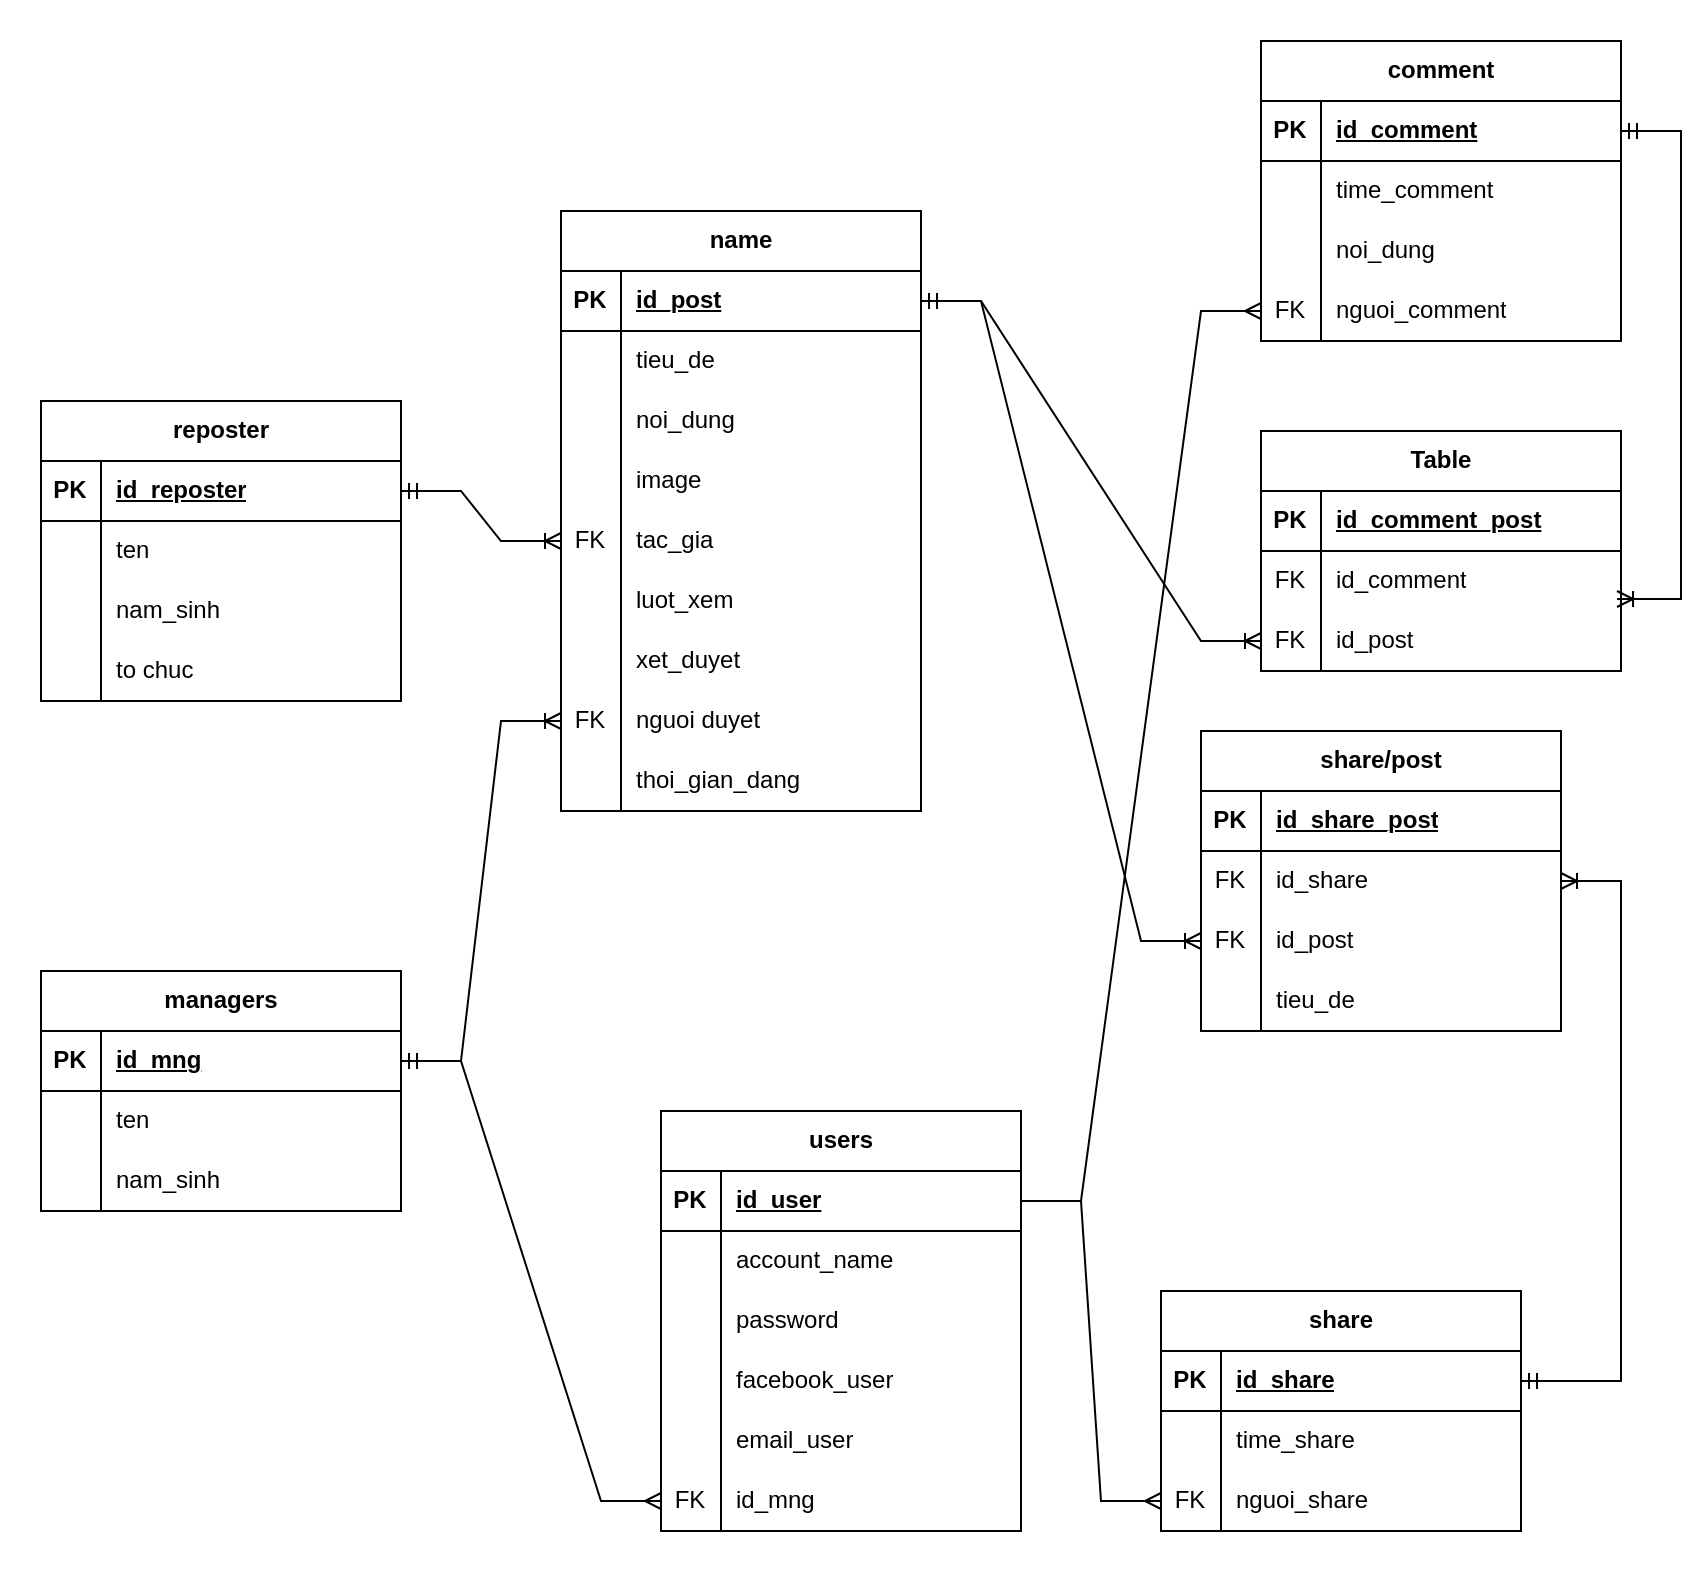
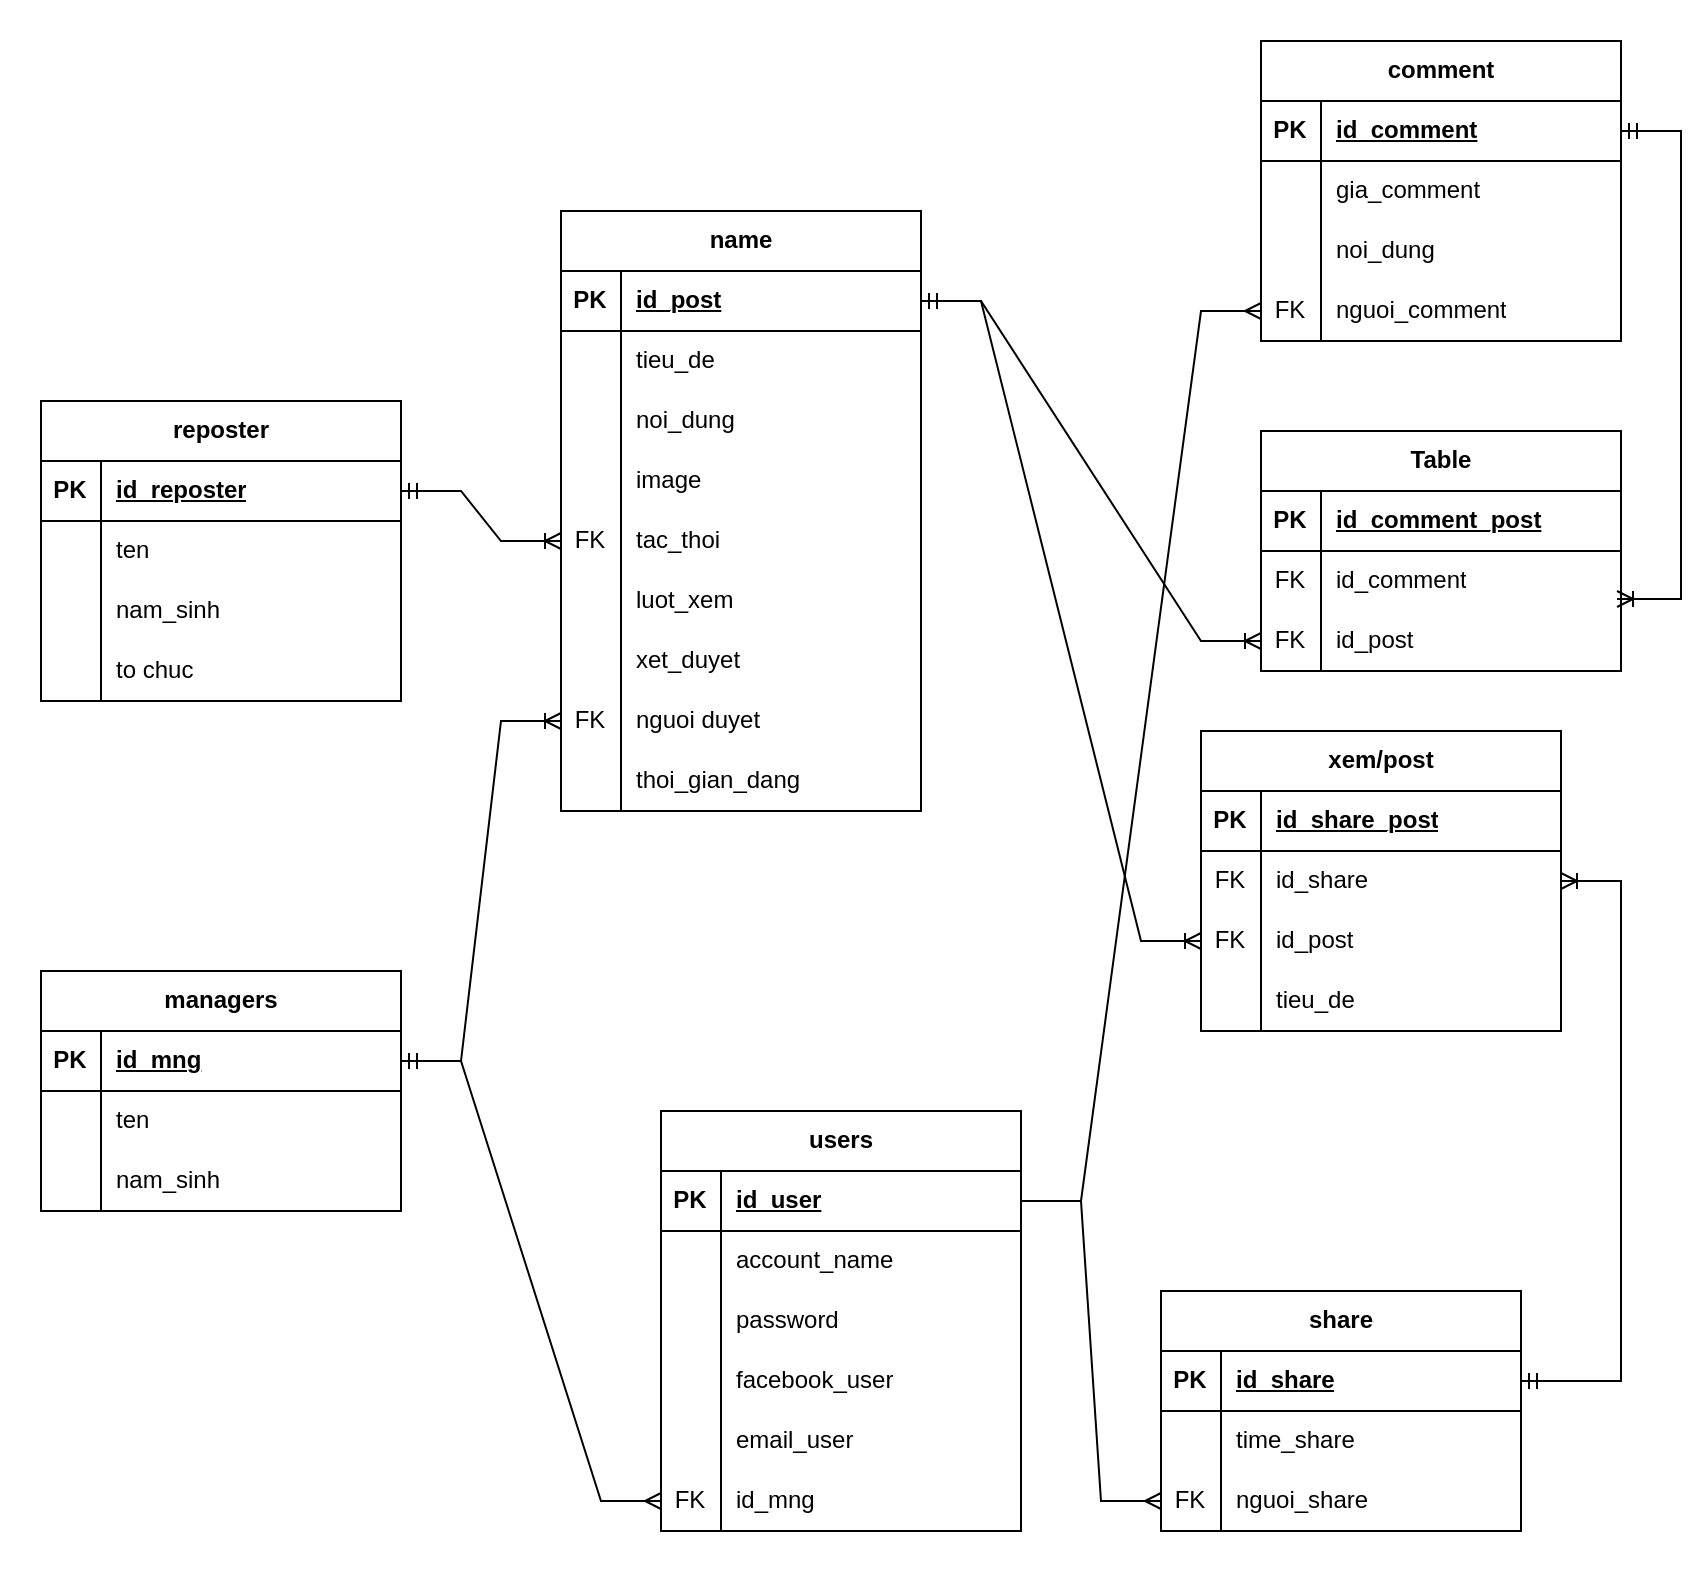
node "time_comment": label "time_comment" -> "gia_comment"
node "tac_gia": label "tac_gia" -> "tac_thoi"
node "share/post": label "share/post" -> "xem/post"
